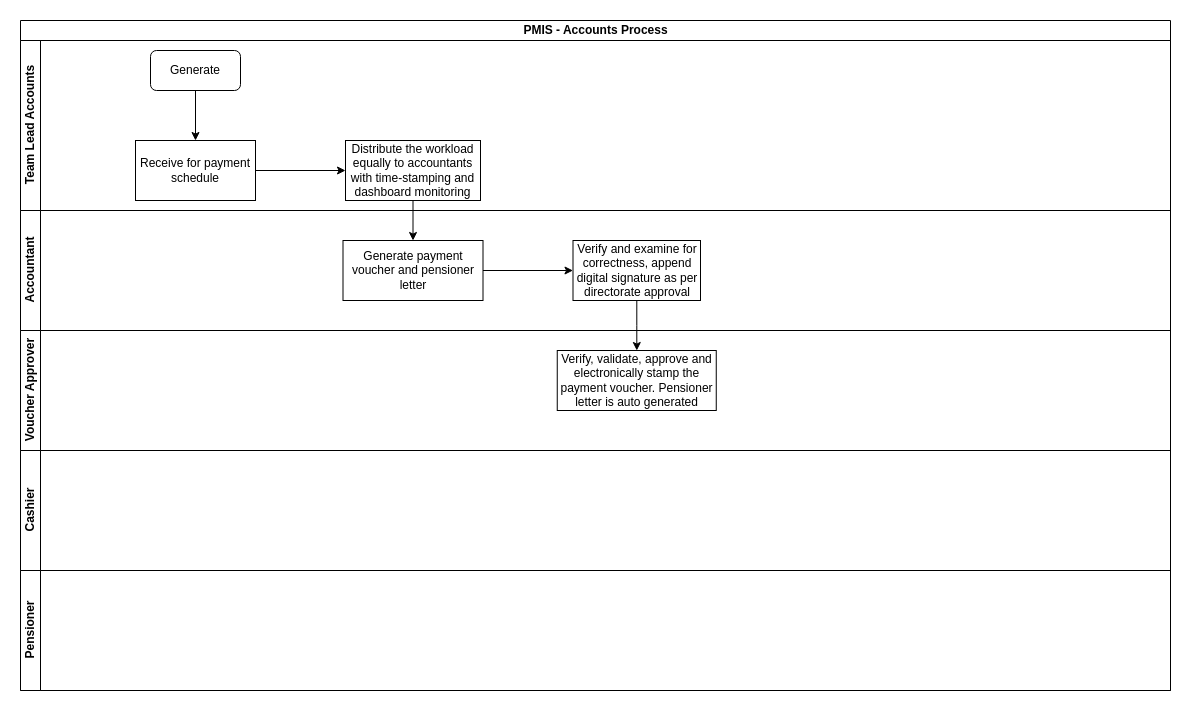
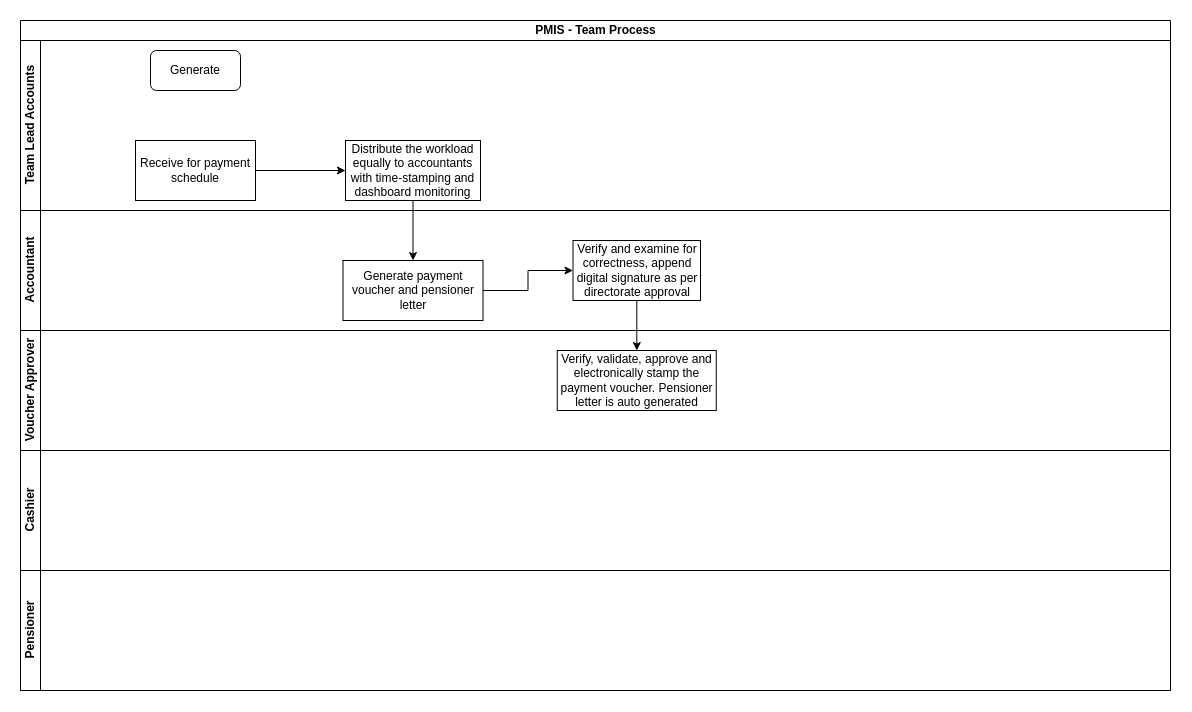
node "PMIS - Accounts Process": label "PMIS - Accounts Process" -> "PMIS - Team Process"
edge "Generate" -> "Receive for payment schedule": removed
node "Generate payment voucher and pensioner letter": moved (413, 271) -> (413, 291)
